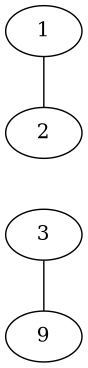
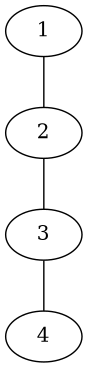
edge "2" -- "3": added
node "9": label "9" -> "4"
